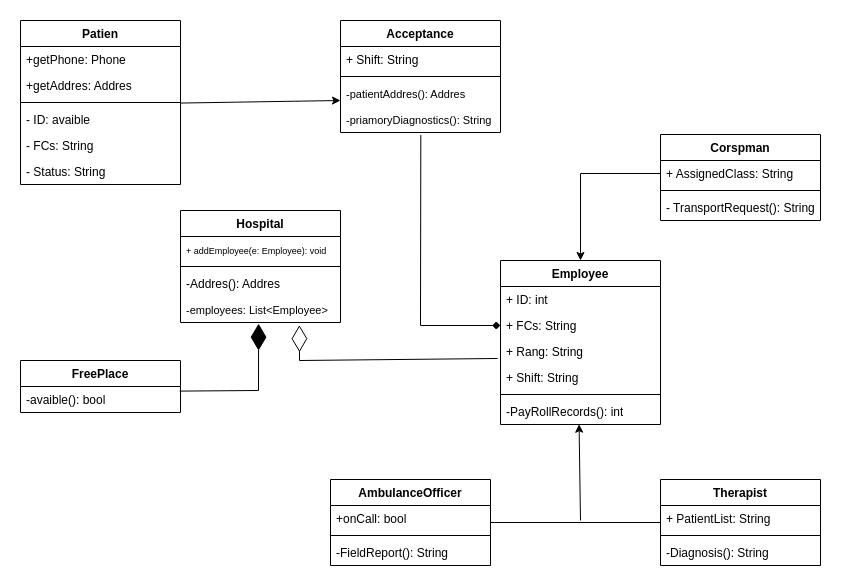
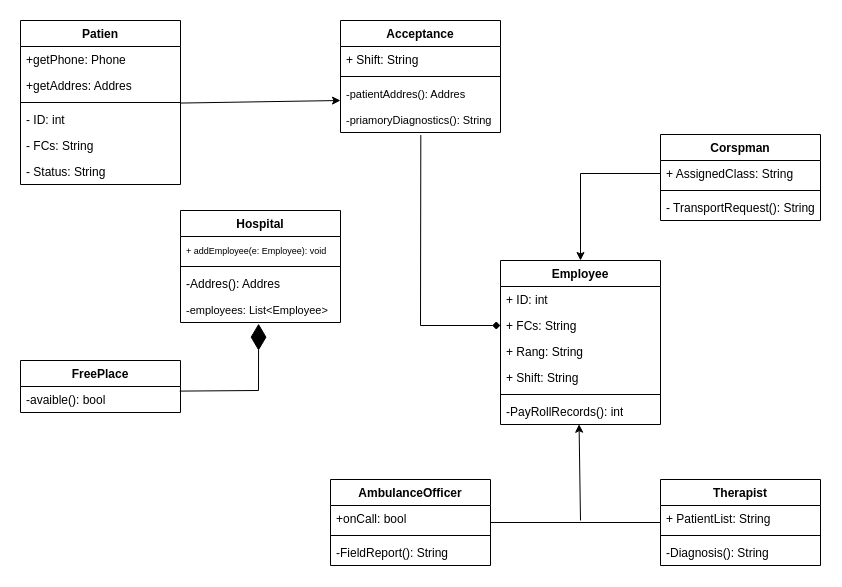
node "- ID: avaible": label "- ID: avaible" -> "- ID: int"
edge "+ Rang: String" -> "-employees: List<Employee>": removed
